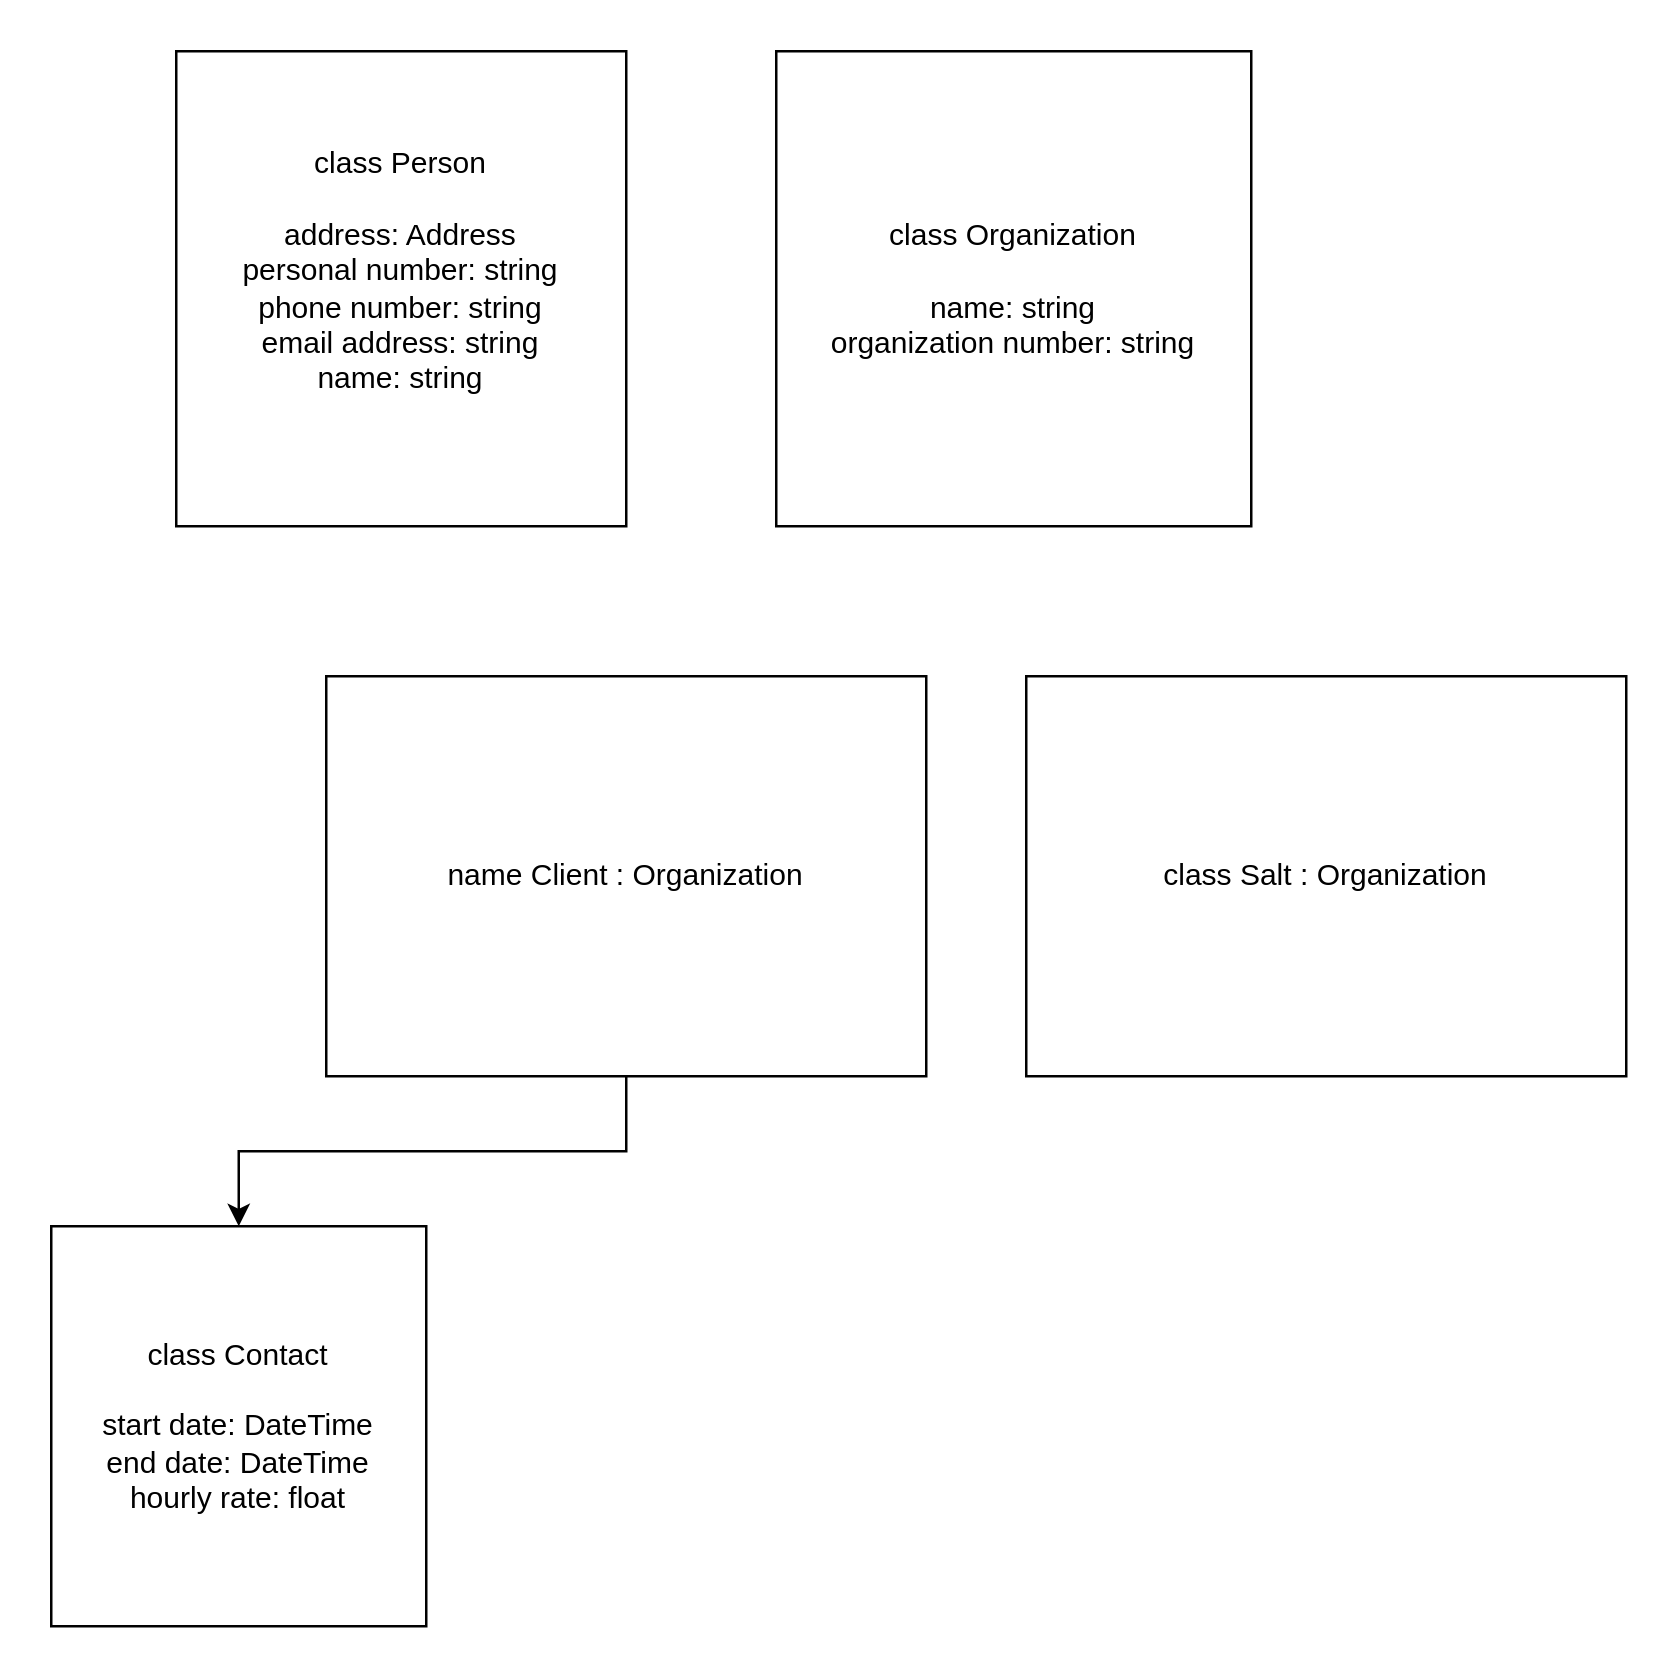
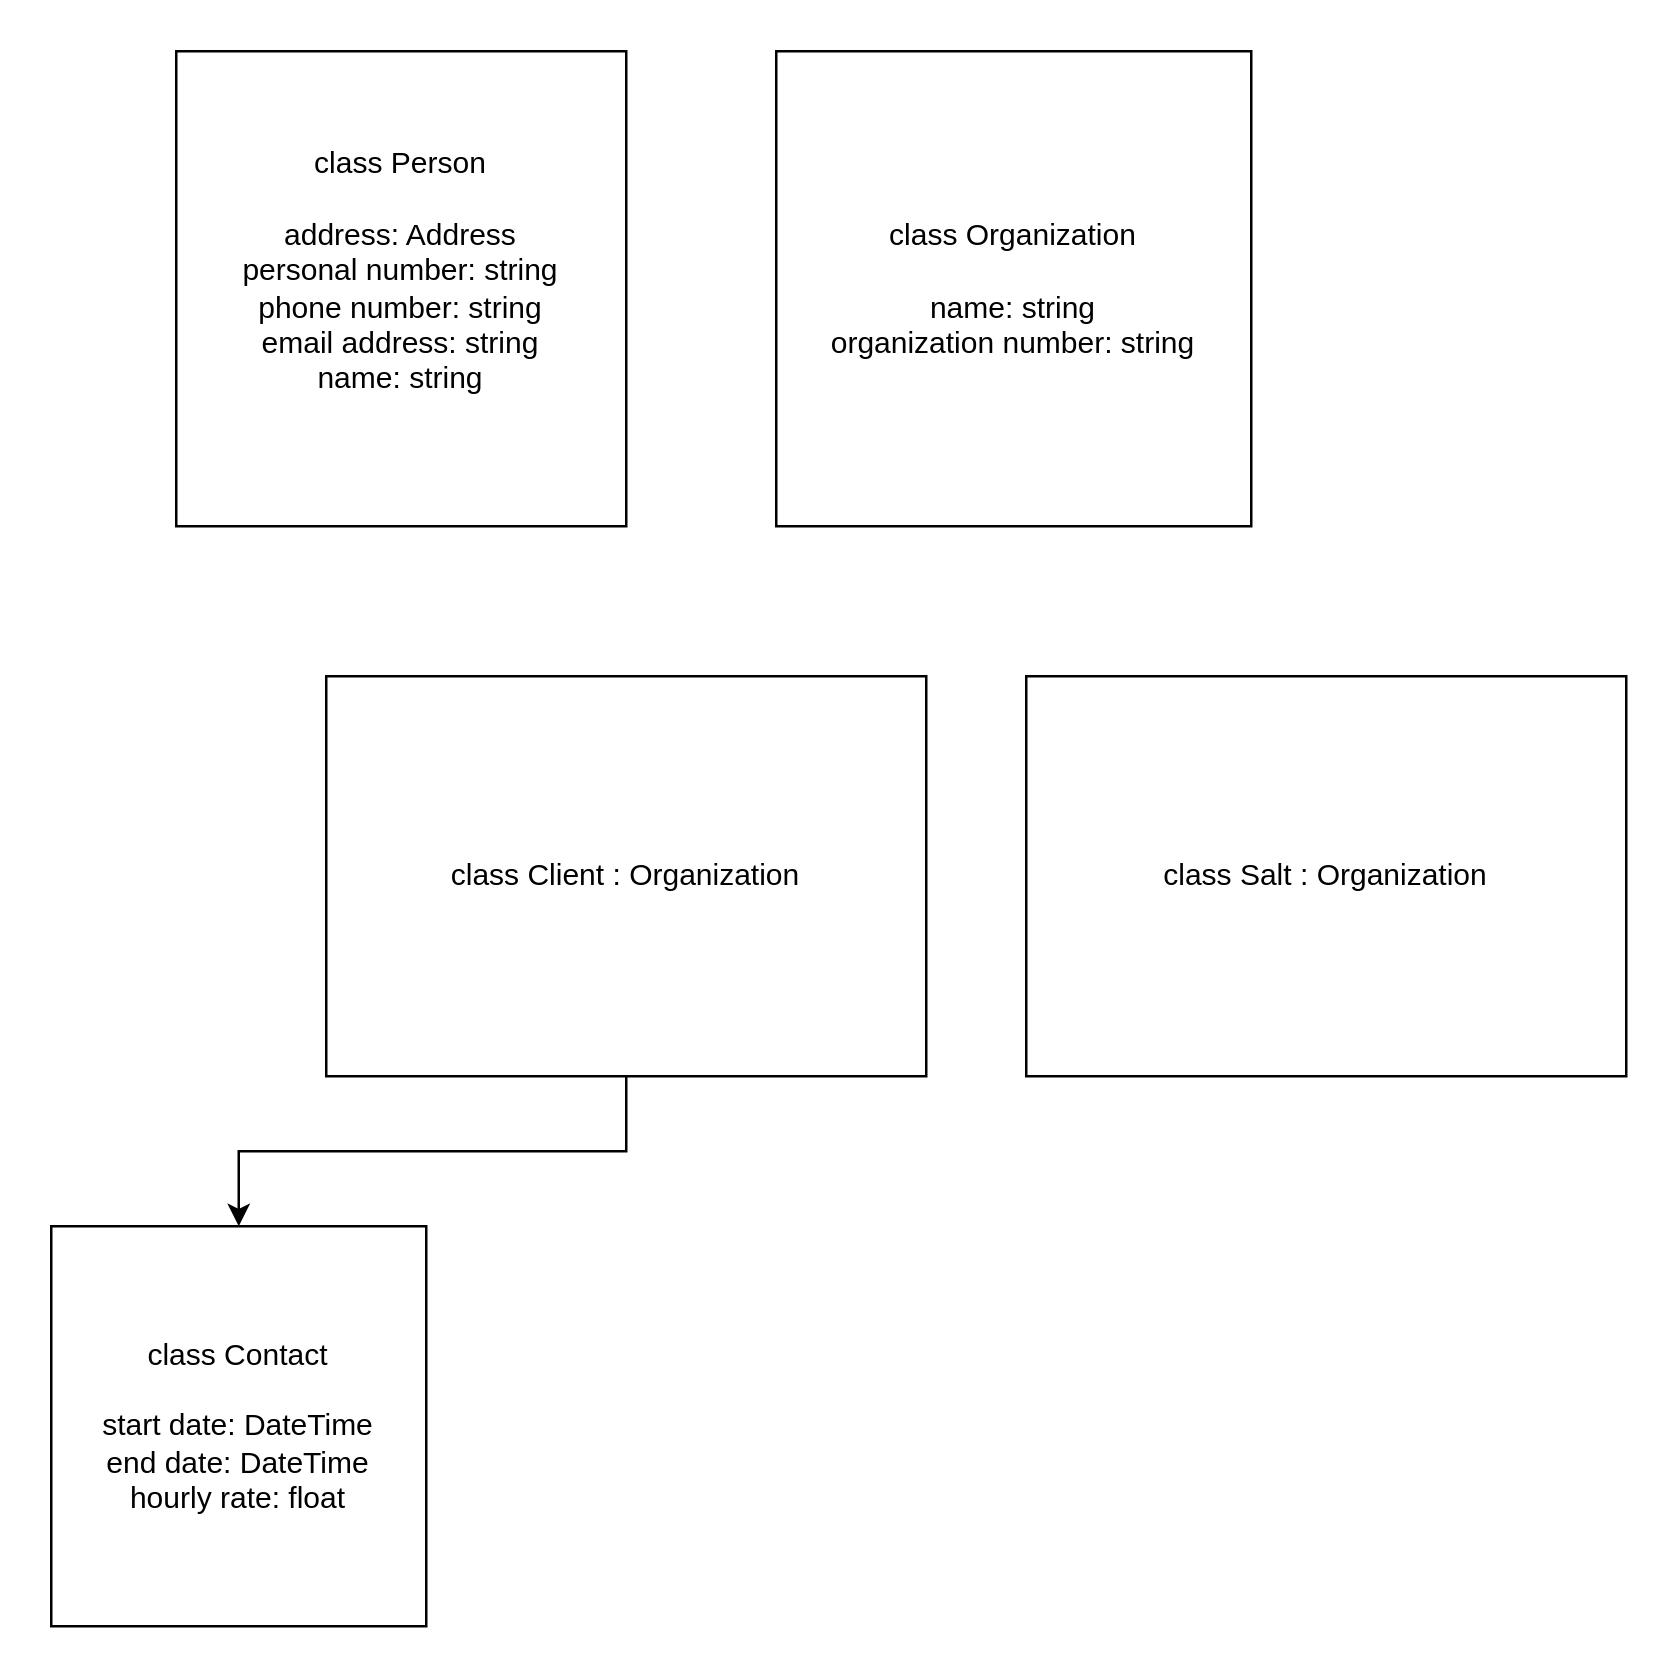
node "name Client : Organization": label "name Client : Organization" -> "class Client : Organization"
